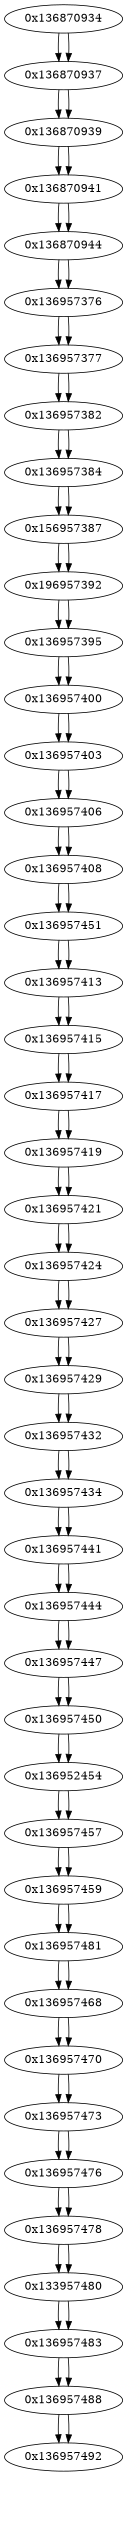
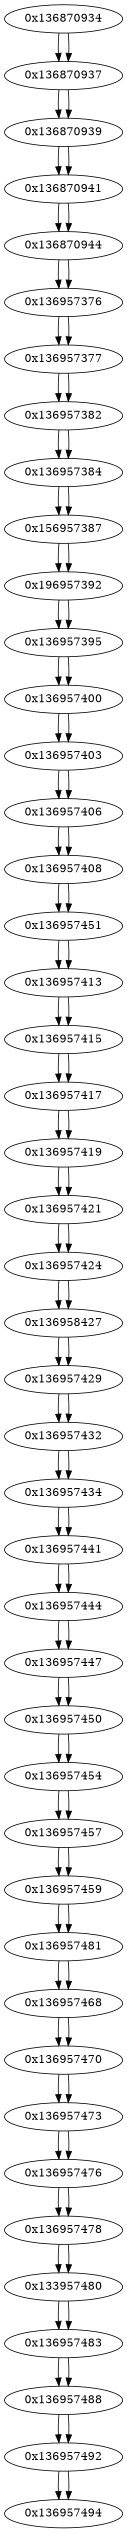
node "0x136957427": label "0x136957427" -> "0x136958427"
node "0x136952454": label "0x136952454" -> "0x136957454"
node "0x136957494": added
